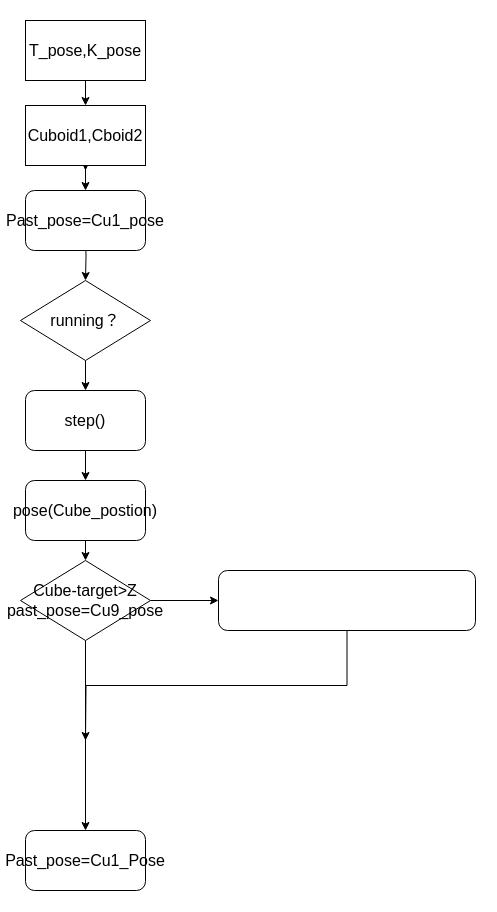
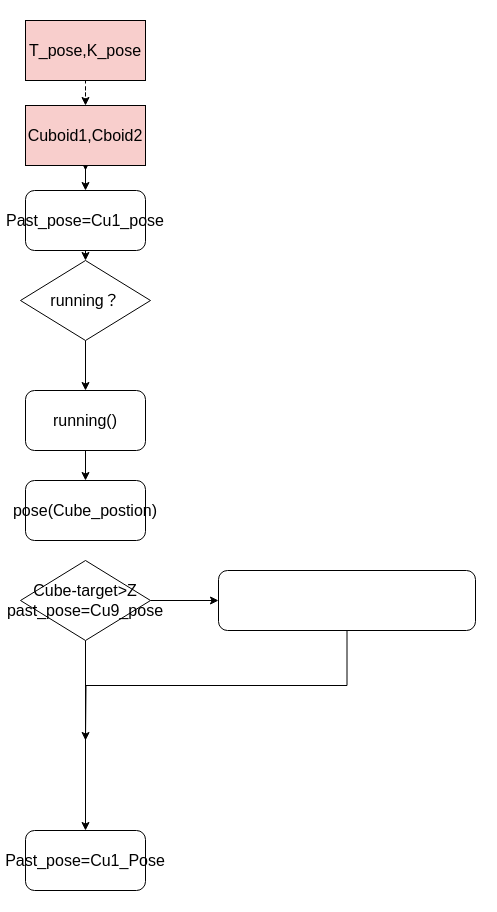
node "T_pose,K_pose": fillcolor #ffffff -> #f8cecc
edge "T_pose,K_pose" -> "Cuboid1,Cboid2": style solid -> dashed
node "Cuboid1,Cboid2": fillcolor #ffffff -> #f8cecc
node "running？": moved (86, 321) -> (86, 301)
node "step()": label "step()" -> "running()"
edge "pose(Cube_postion)" -> "Cube-target>Z past_pose=Cu9_pose": removed
